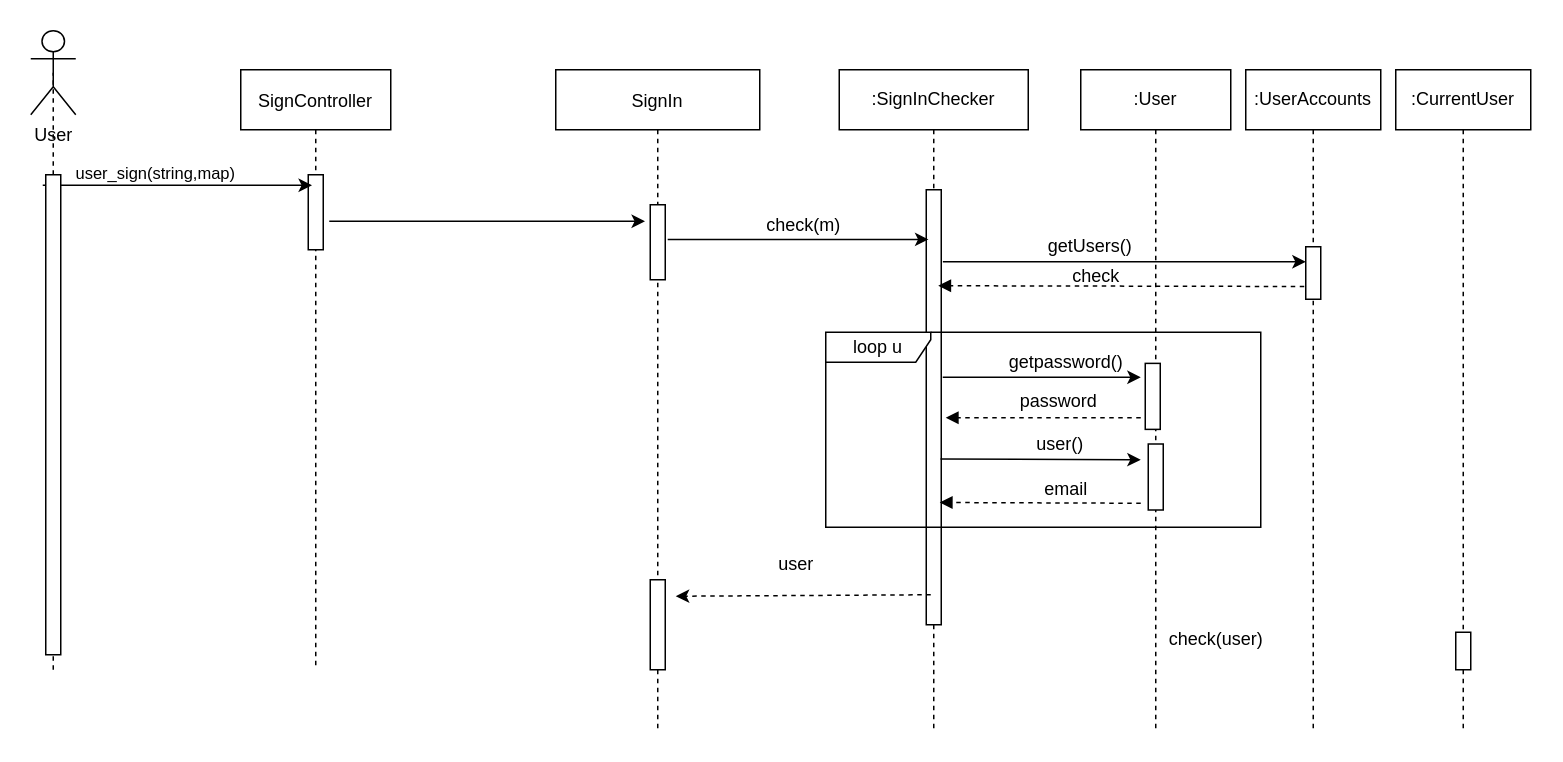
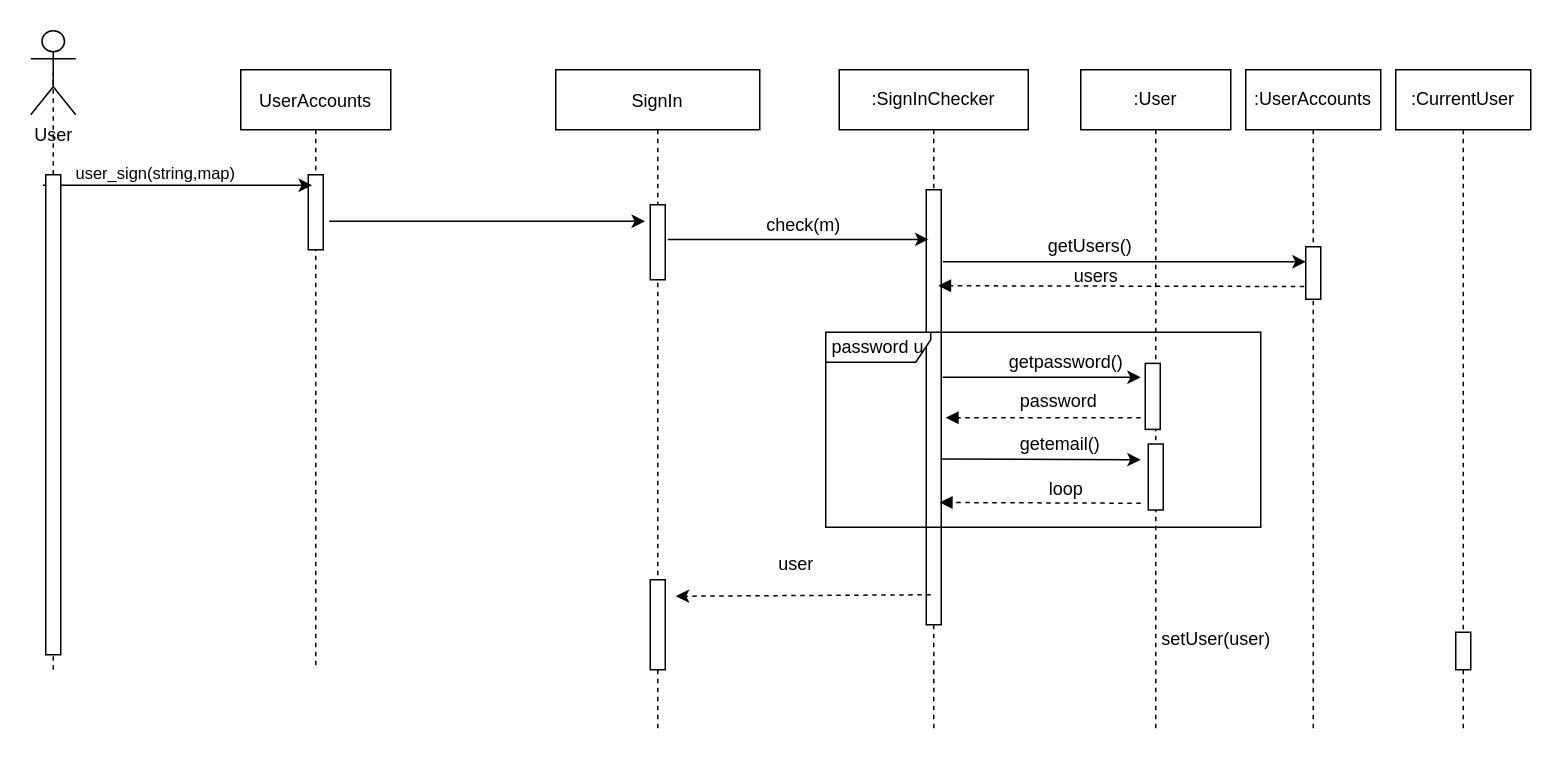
node "SignController": label "SignController" -> "UserAccounts"
node "check": label "check" -> "users"
node "loop u": label "loop u" -> "password u"
node "user()": label "user()" -> "getemail()"
node "email": label "email" -> "loop"
node "check(user)": label "check(user)" -> "setUser(user)"
